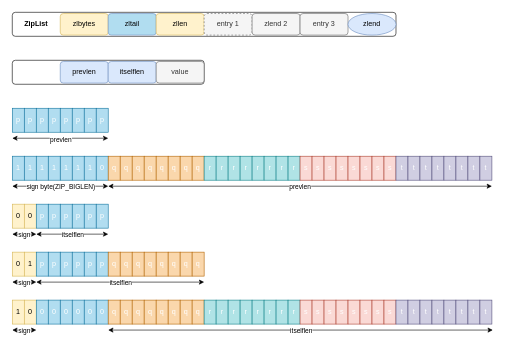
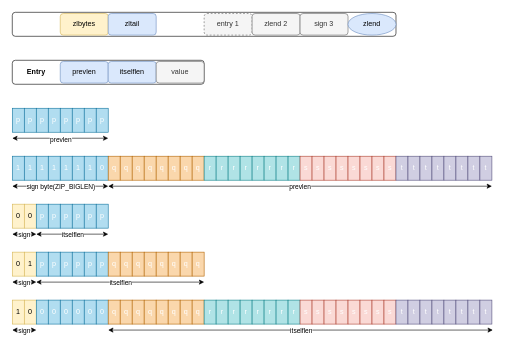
node "ZipList": removed
node "zltail": fillcolor #b1ddf0 -> #dae8fc
node "zllen": removed
node "entry 3": label "entry 3" -> "sign 3"
node "Entry": added
